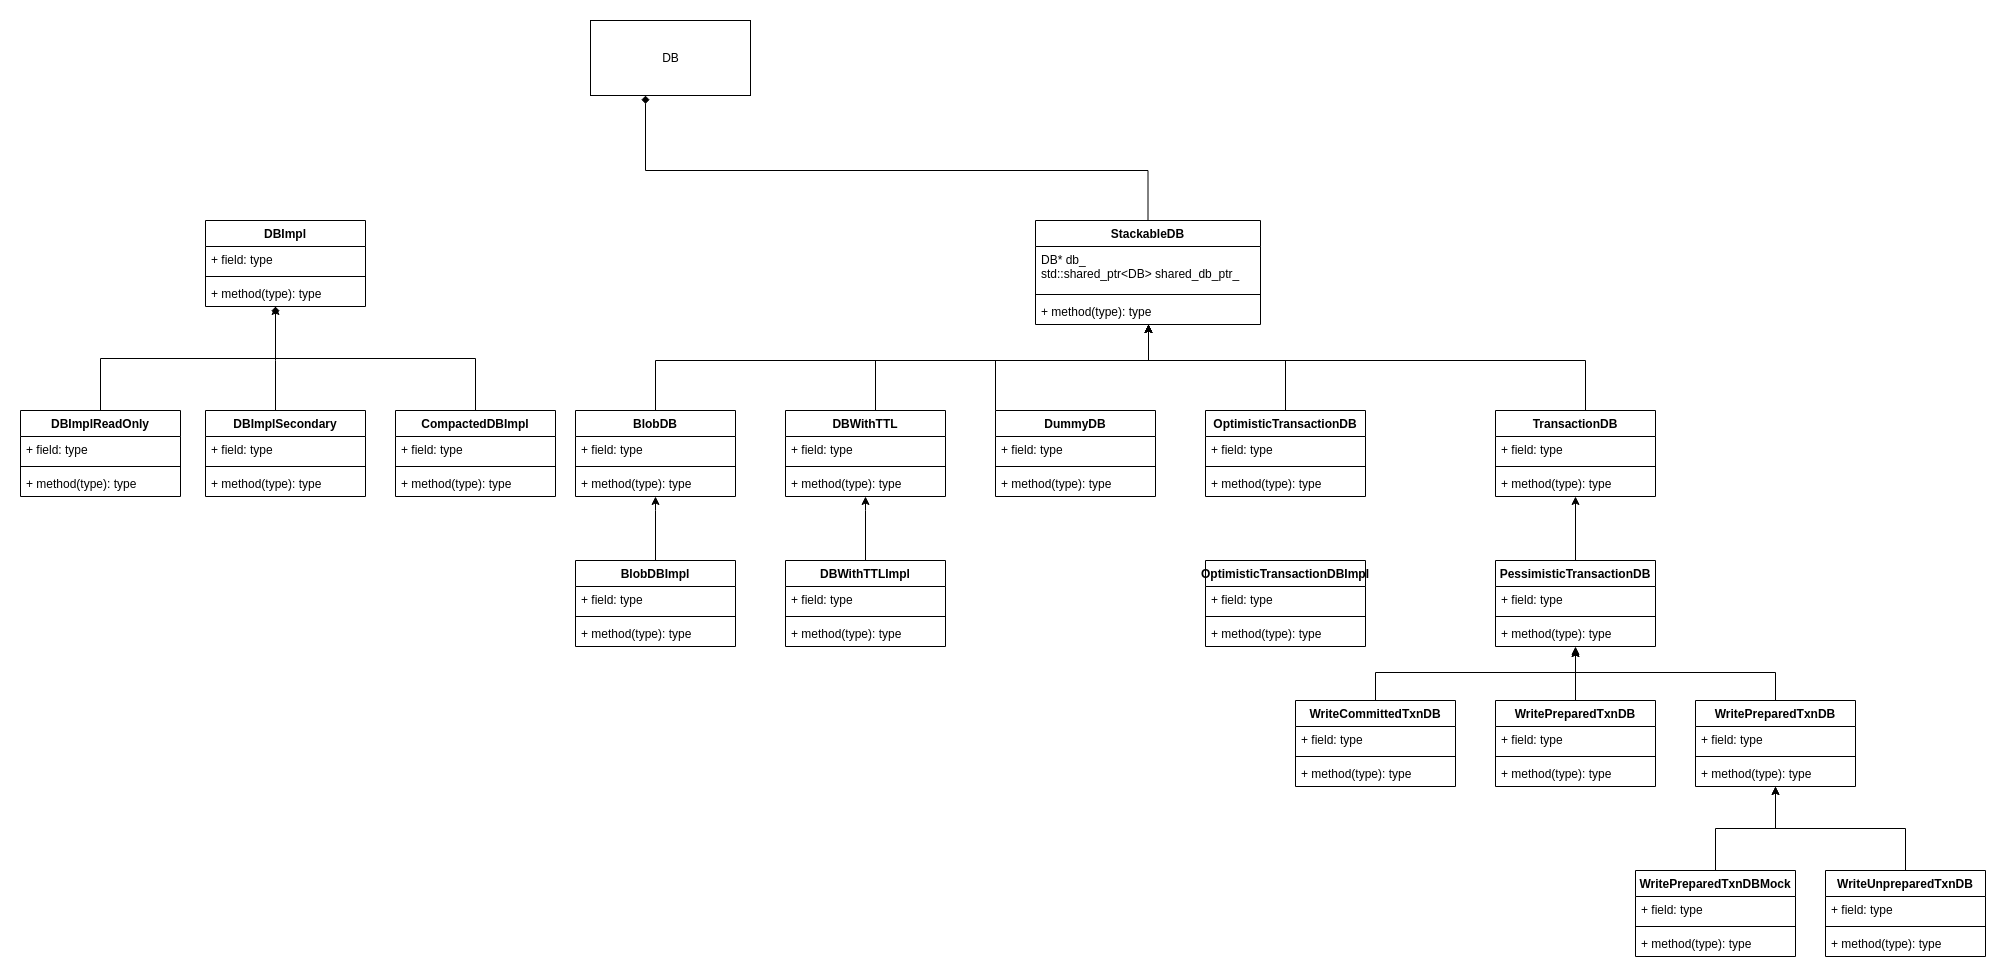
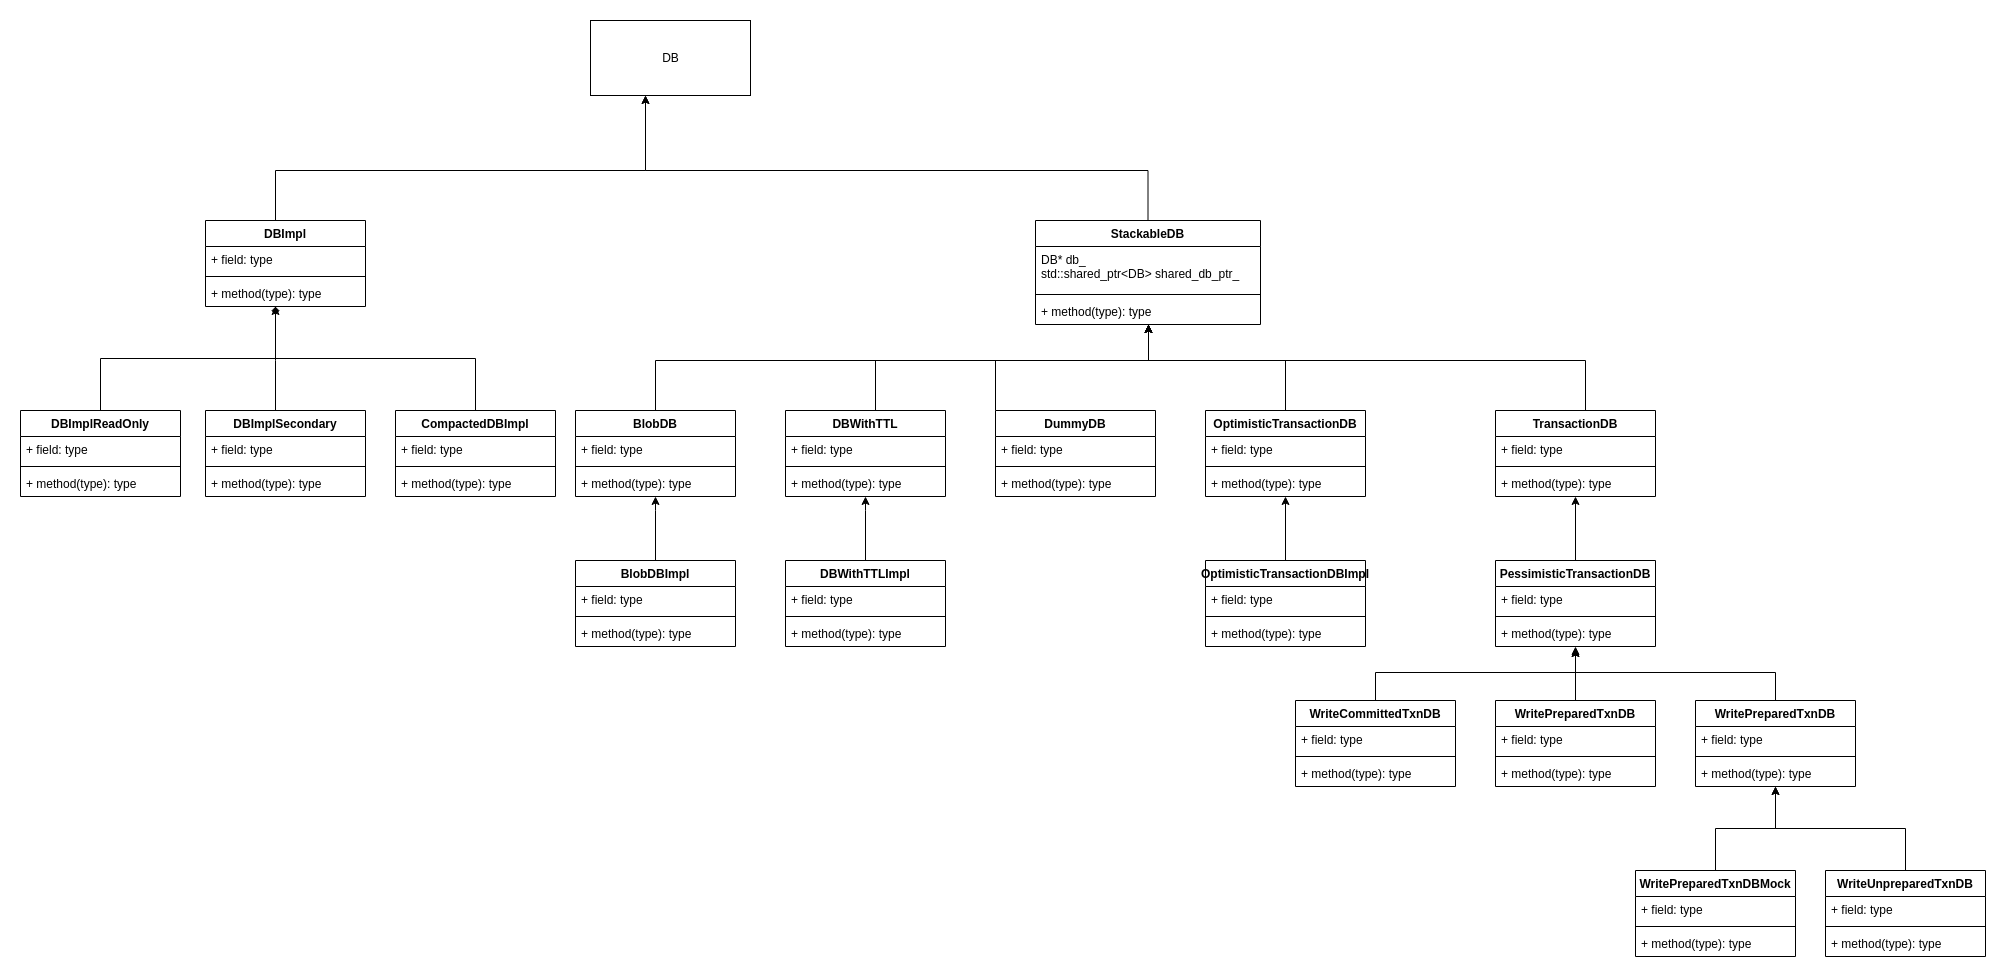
edge "DBImpl" -> "DB": added
edge "StackableDB" -> "DB": arrowhead diamond -> classic
edge "OptimisticTransactionDBImpl" -> "OptimisticTransactionDB": added
